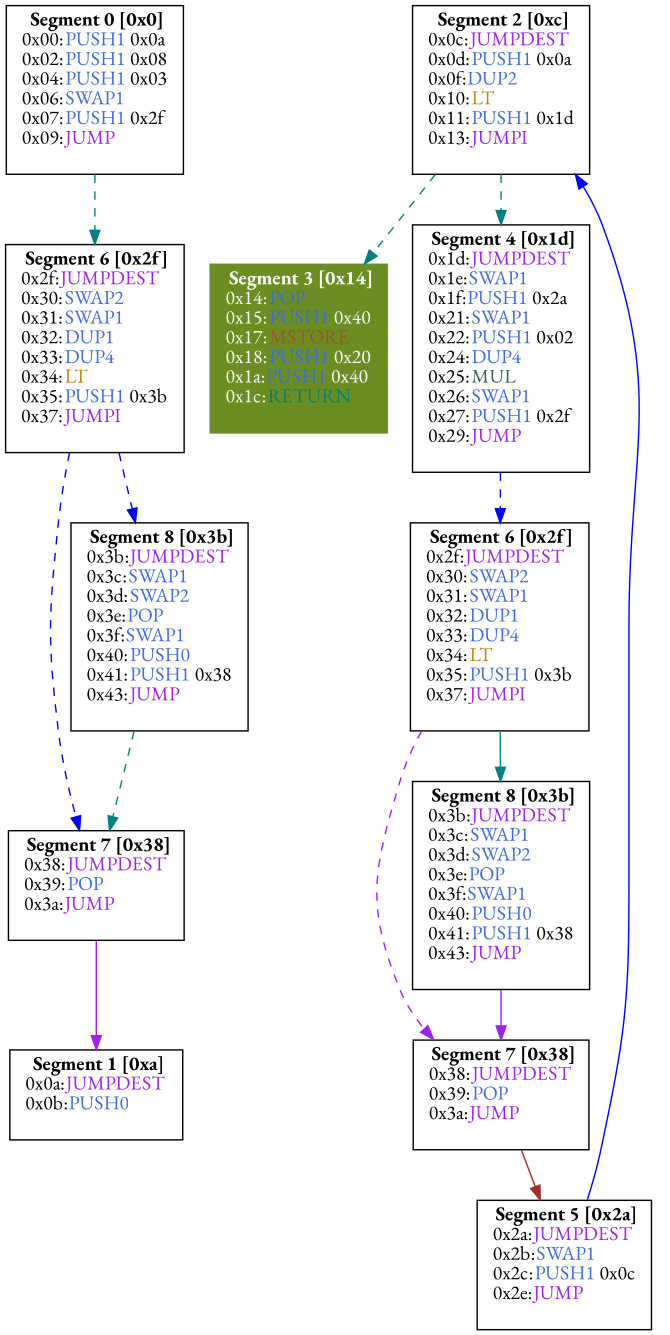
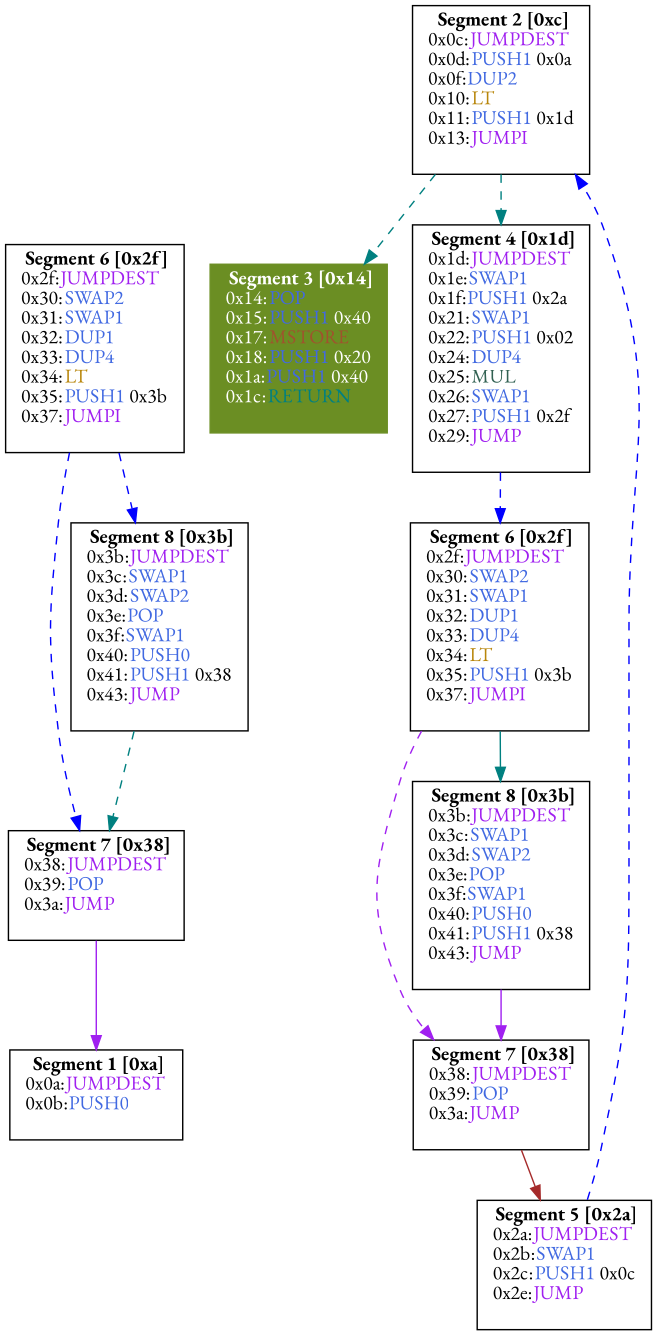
node "Segment 0 [0x0]": removed
edge "Segment 5 [0x2a]" -> "Segment 2 [0xc]": style solid -> dashed
